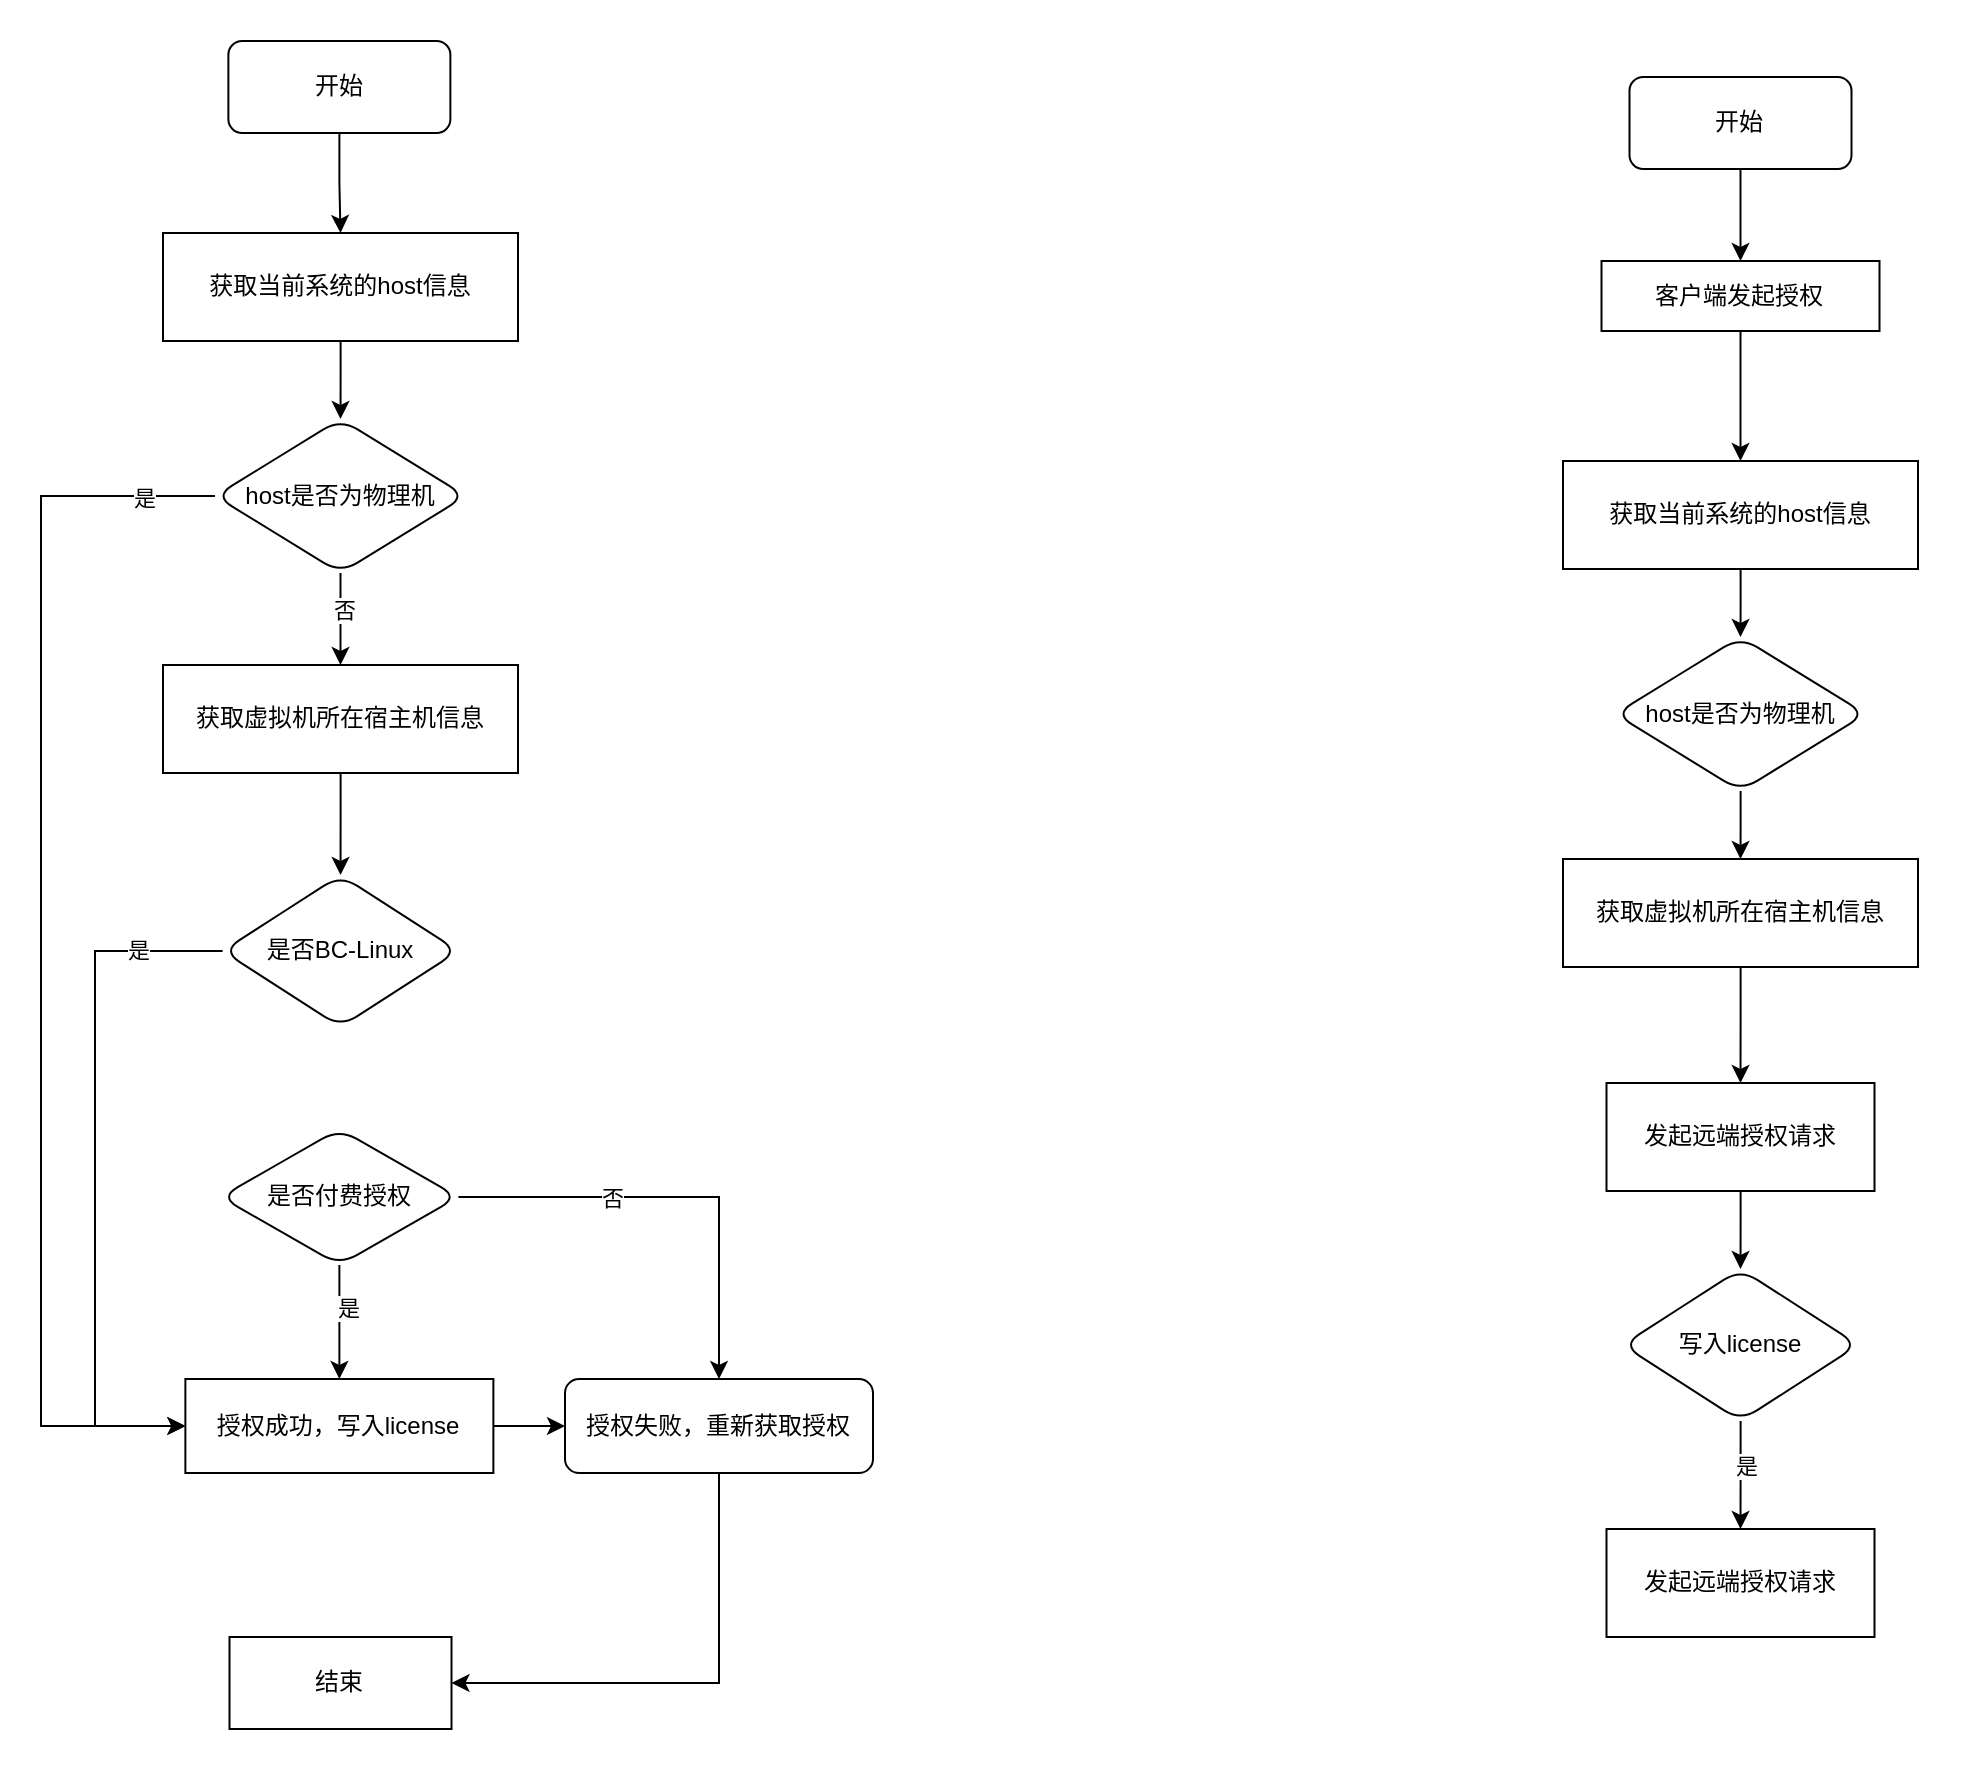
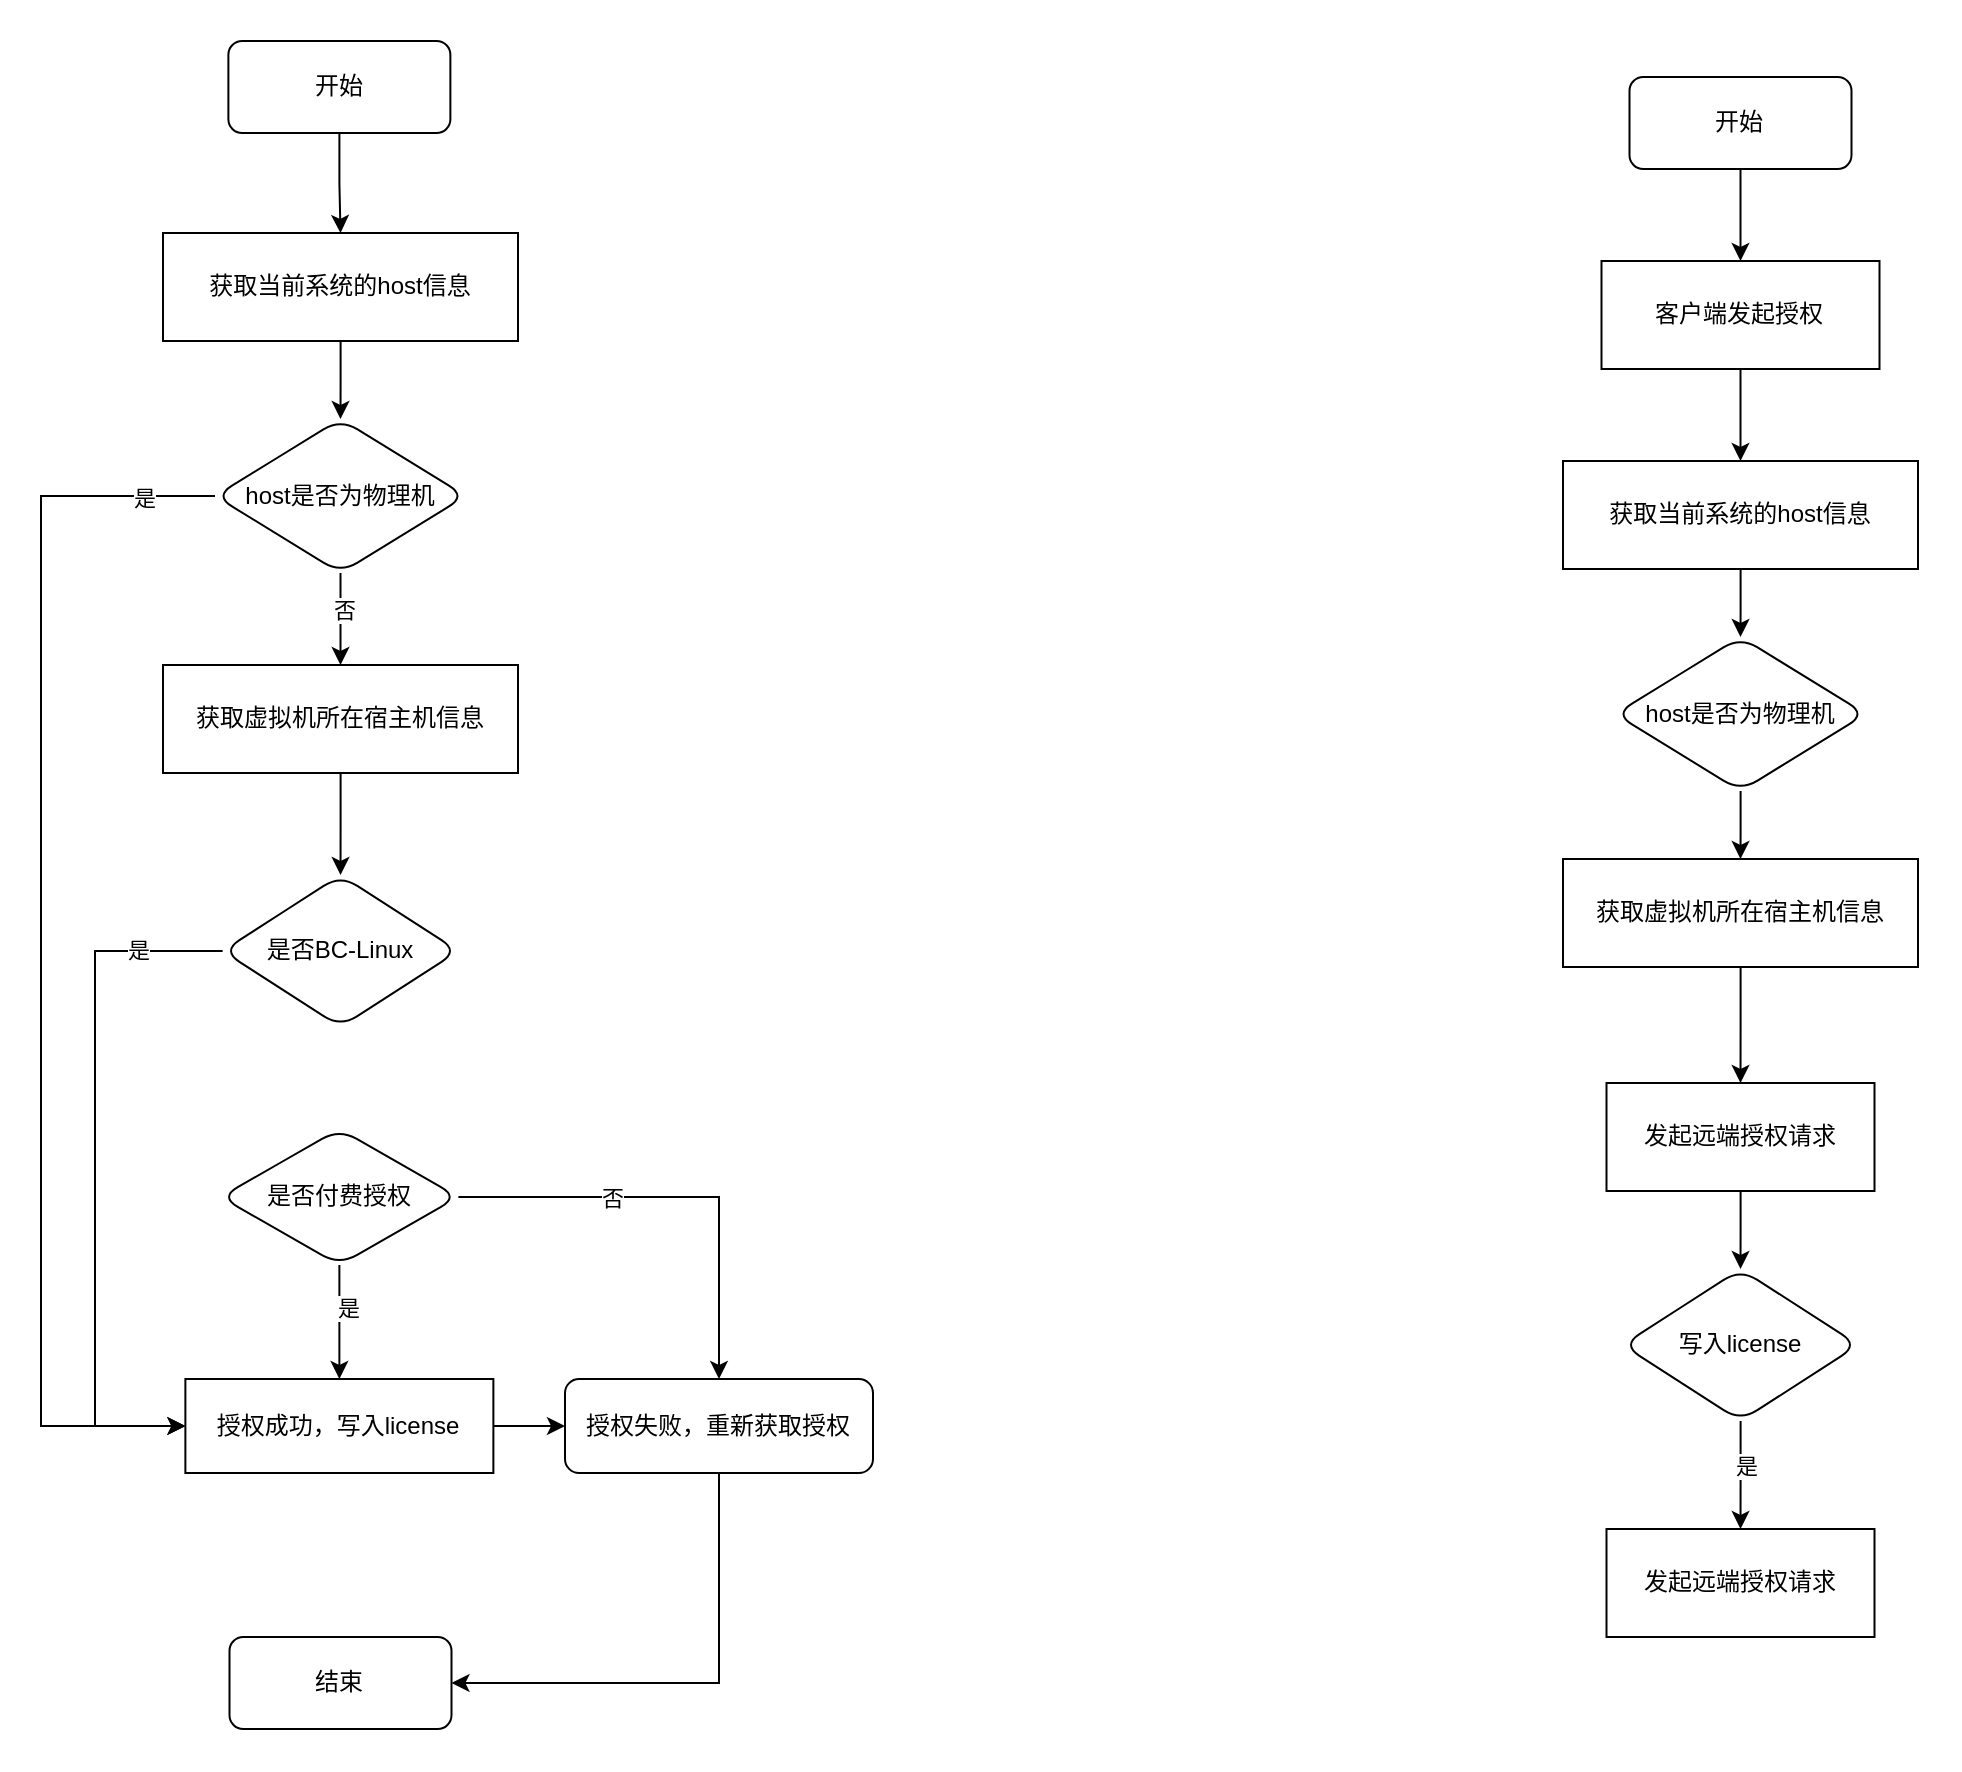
node "客户端发起授权": size 278x70 -> 278x108
node "结束": shape rectangle -> rounded rectangle
